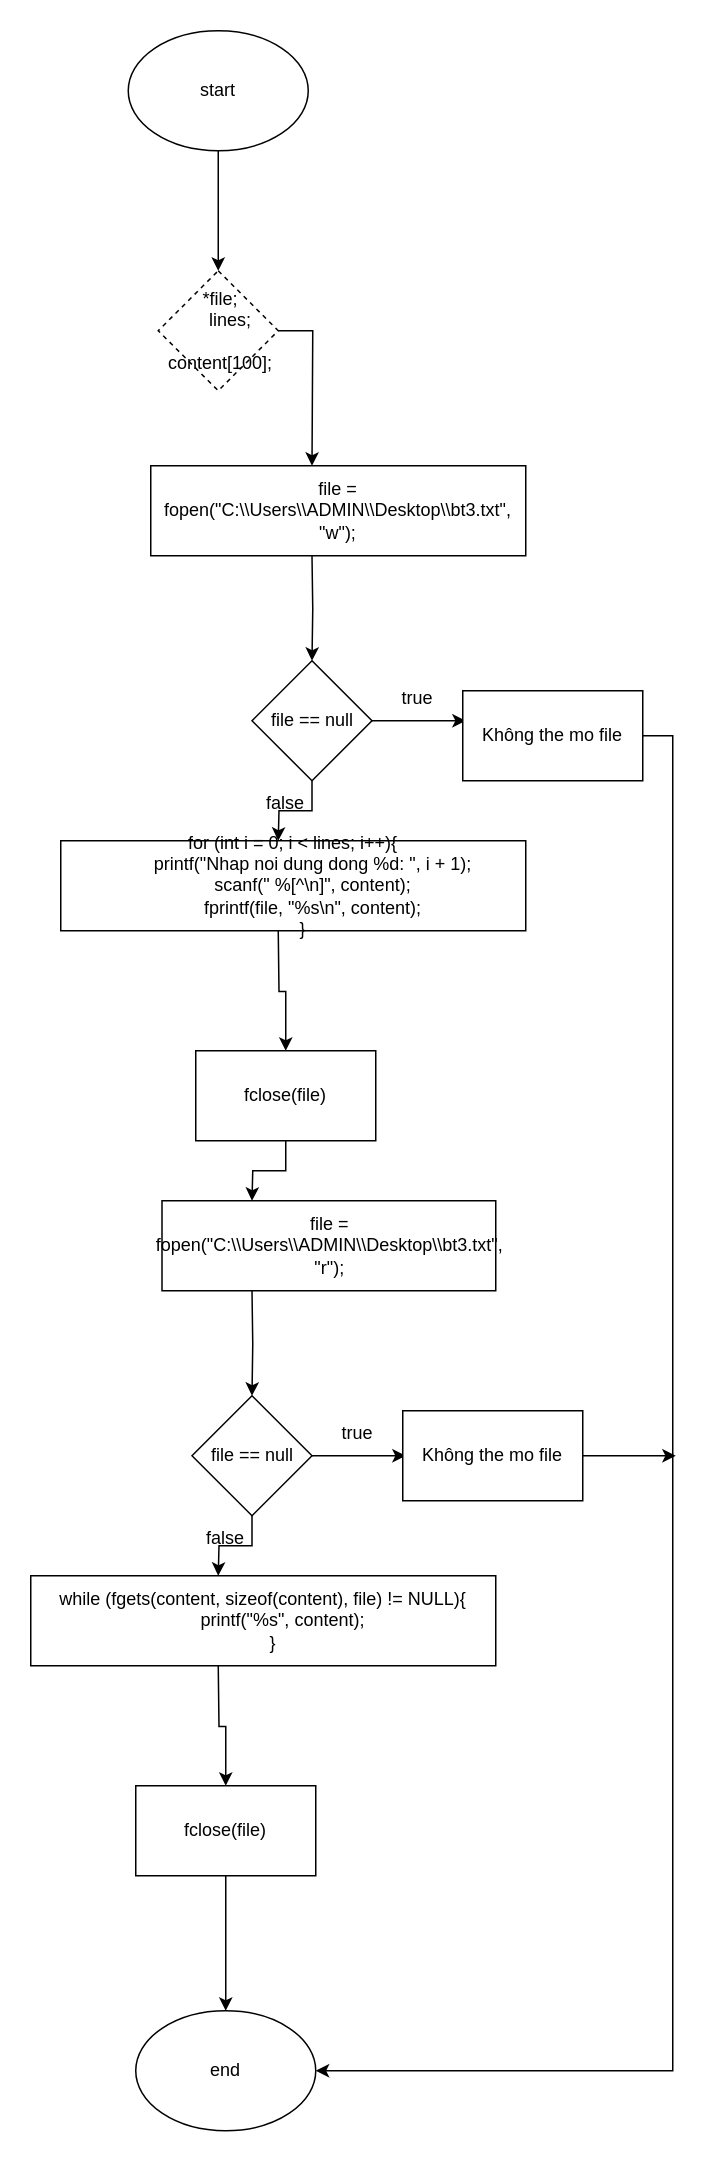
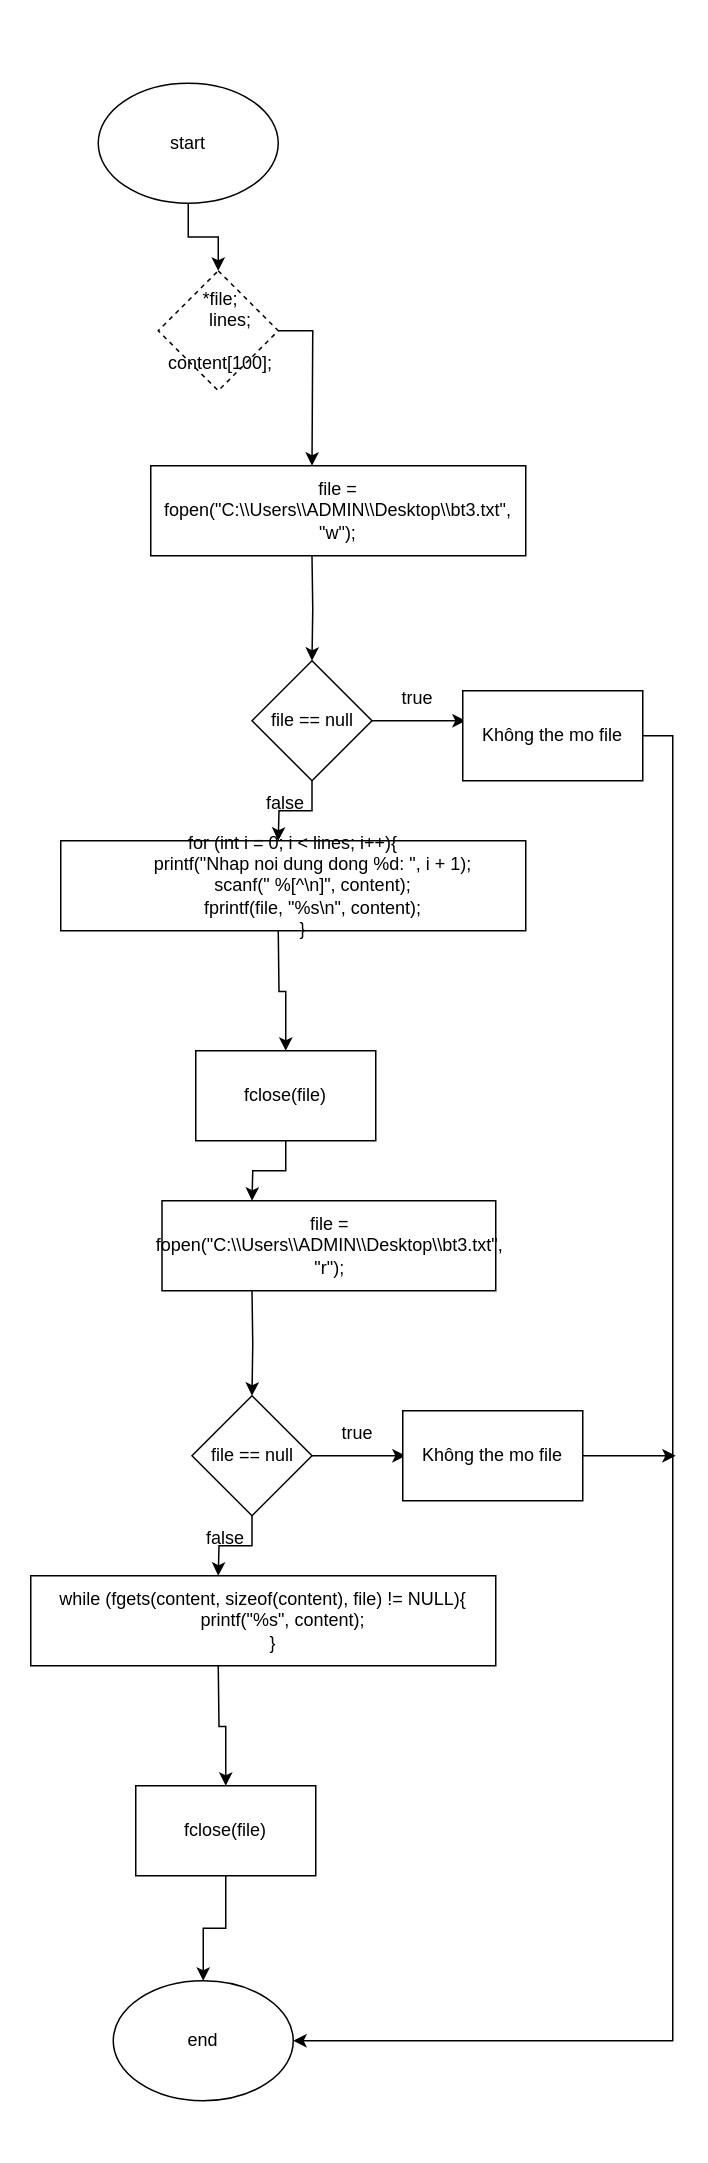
node "start": moved (218, 91) -> (188, 143)
node "end": moved (226, 2071) -> (203, 2041)
